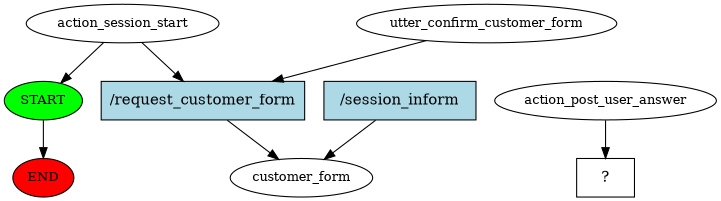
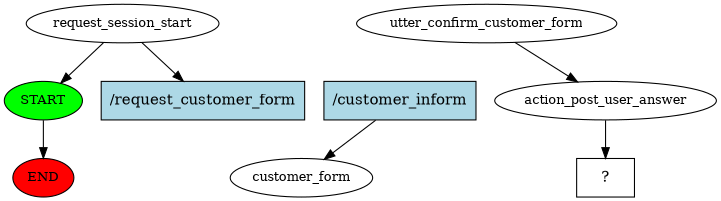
node "action_session_start": label "action_session_start" -> "request_session_start"
edge "utter_confirm_customer_form" -> "/request_customer_form": now "utter_confirm_customer_form" -> "action_post_user_answer"
node "/session_inform": label "/session_inform" -> "/customer_inform"
edge "/request_customer_form" -> "customer_form": removed
